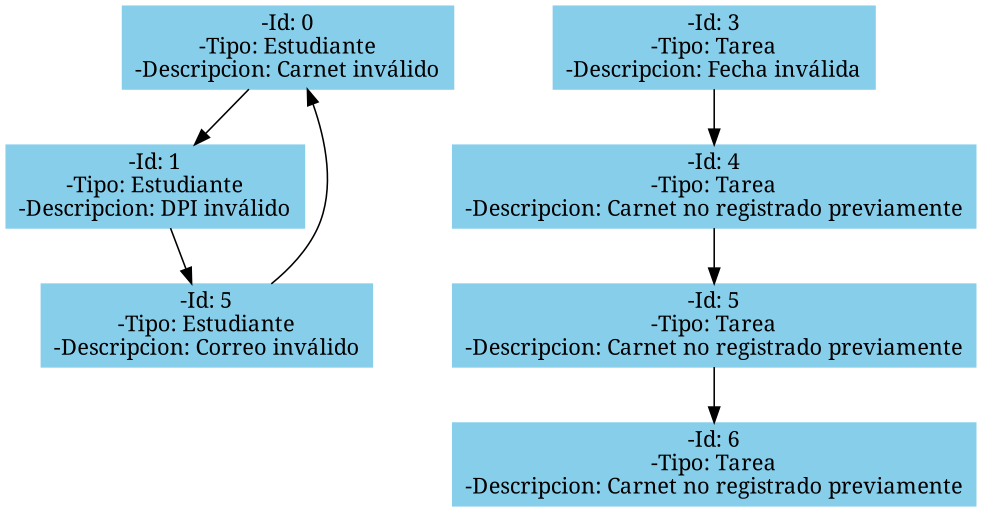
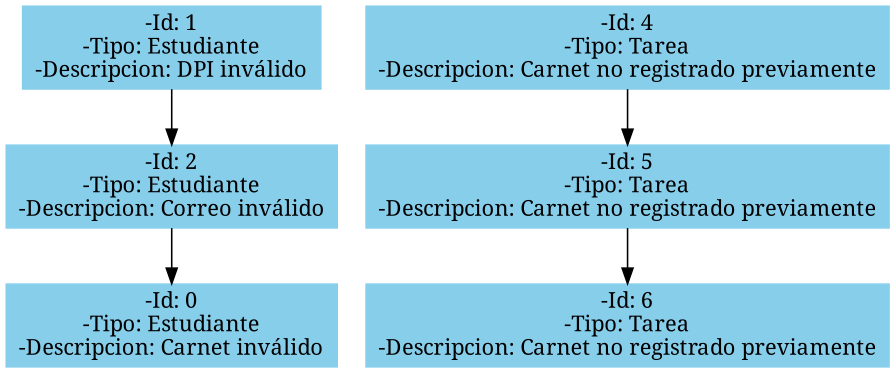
node "-Id: 3 -Tipo: Tarea -Descripcion: Fecha inválida": removed
edge "-Id: 0 -Tipo: Estudiante -Descripcion: Carnet inválido" -> "-Id: 1 -Tipo: Estudiante -Descripcion: DPI inválido": removed
node "-Id: 5 -Tipo: Estudiante -Descripcion: Correo inválido": label "-Id: 5 -Tipo: Estudiante -Descripcion: Correo inválido" -> "-Id: 2 -Tipo: Estudiante -Descripcion: Correo inválido"
